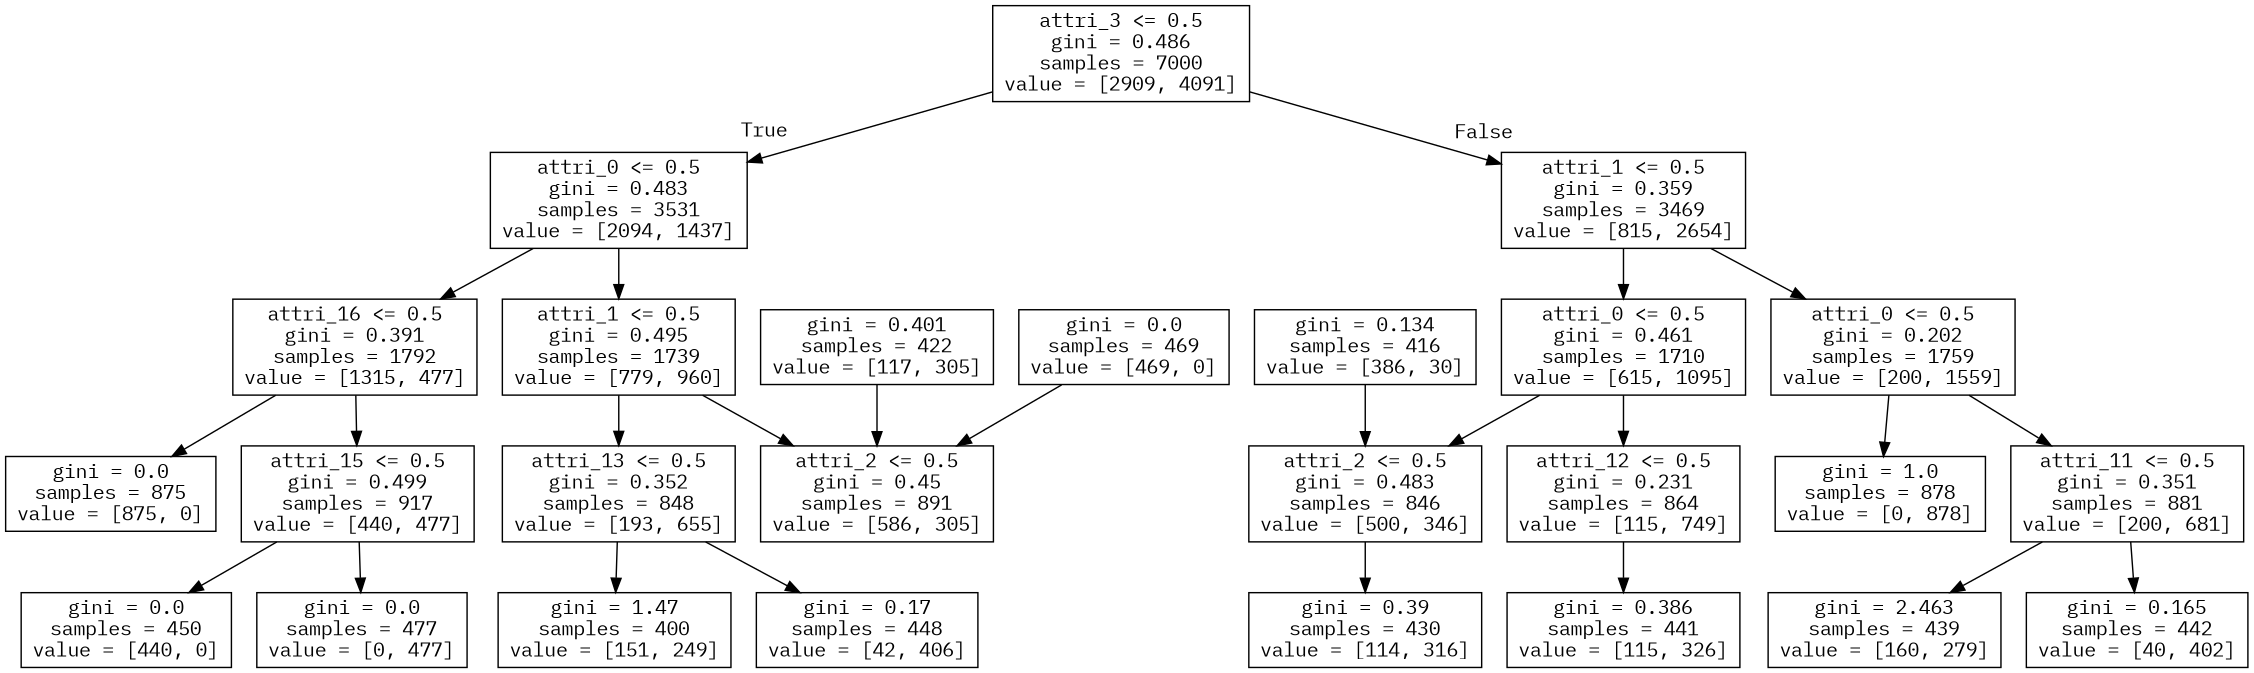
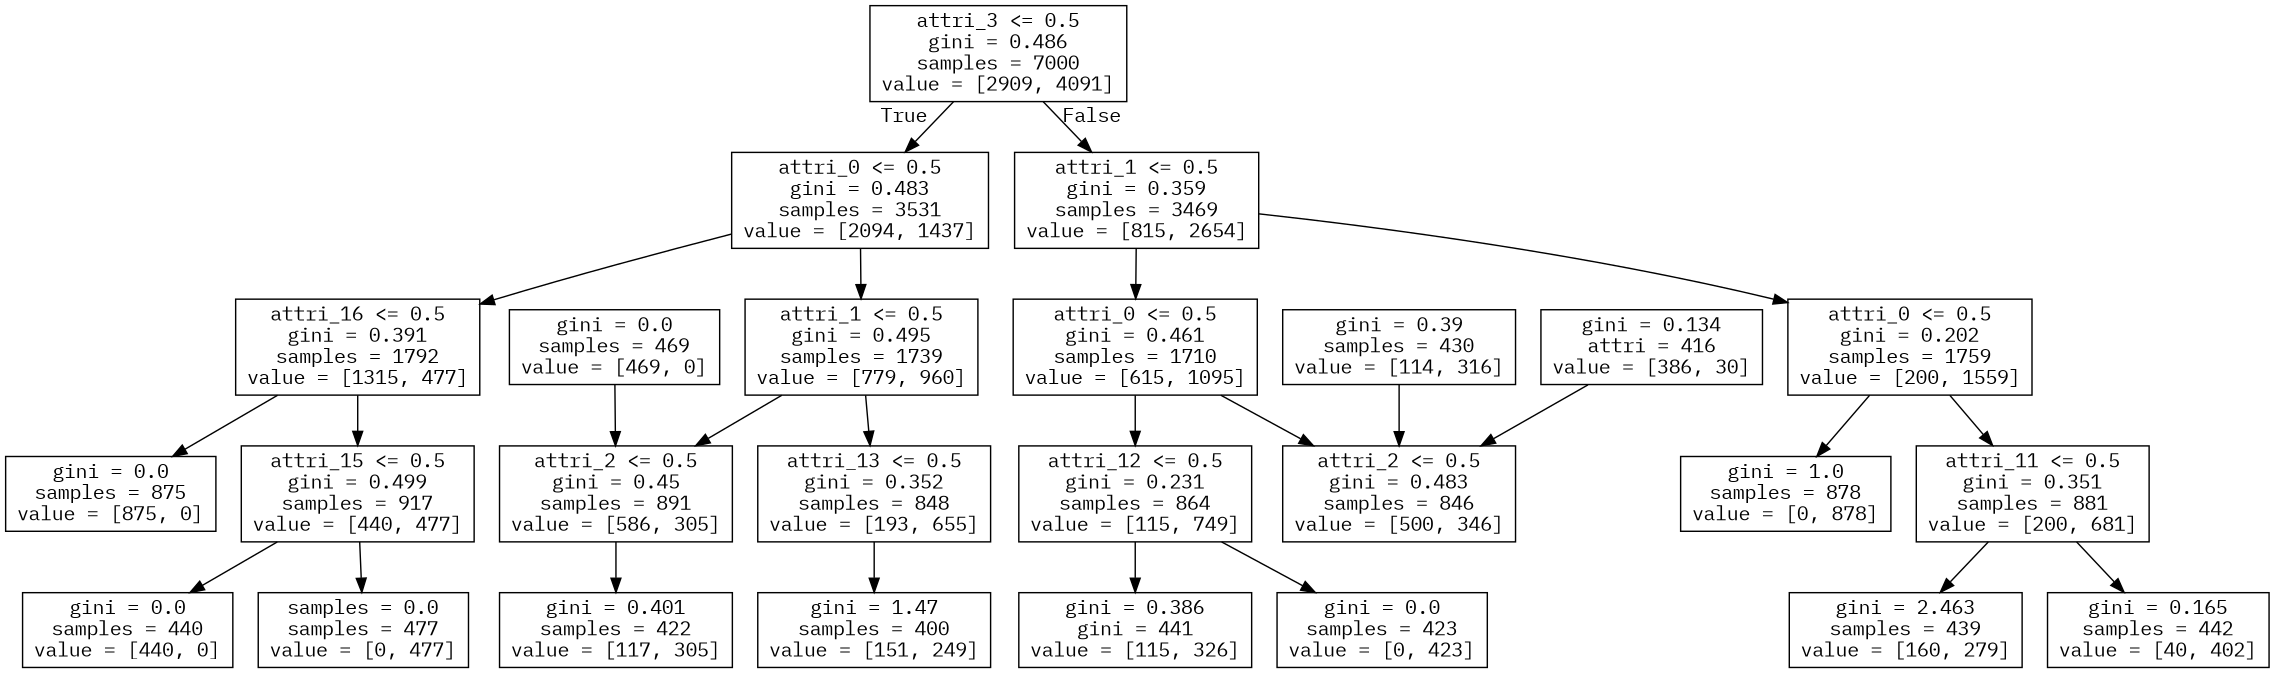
node "gini = 0.134 samples = 416 value = [386, 30]": label "gini = 0.134 samples = 416 value = [386, 30]" -> "gini = 0.134 attri = 416 value = [386, 30]"
edge "gini = 0.401 samples = 422 value = [117, 305]" -> "attri_2 <= 0.5 gini = 0.45 samples = 891 value = [586, 305]": reversed
edge "attri_2 <= 0.5 gini = 0.483 samples = 846 value = [500, 346]" -> "gini = 0.39 samples = 430 value = [114, 316]": reversed
node "gini = 0.0 samples = 450 value = [440, 0]": label "gini = 0.0 samples = 450 value = [440, 0]" -> "gini = 0.0 samples = 440 value = [440, 0]"
node "gini = 0.0 samples = 477 value = [0, 477]": label "gini = 0.0 samples = 477 value = [0, 477]" -> "samples = 0.0 samples = 477 value = [0, 477]"
node "gini = 0.17 samples = 448 value = [42, 406]": removed
node "gini = 0.0 samples = 423 value = [0, 423]": added
node "gini = 0.386 samples = 441 value = [115, 326]": label "gini = 0.386 samples = 441 value = [115, 326]" -> "gini = 0.386 gini = 441 value = [115, 326]"
